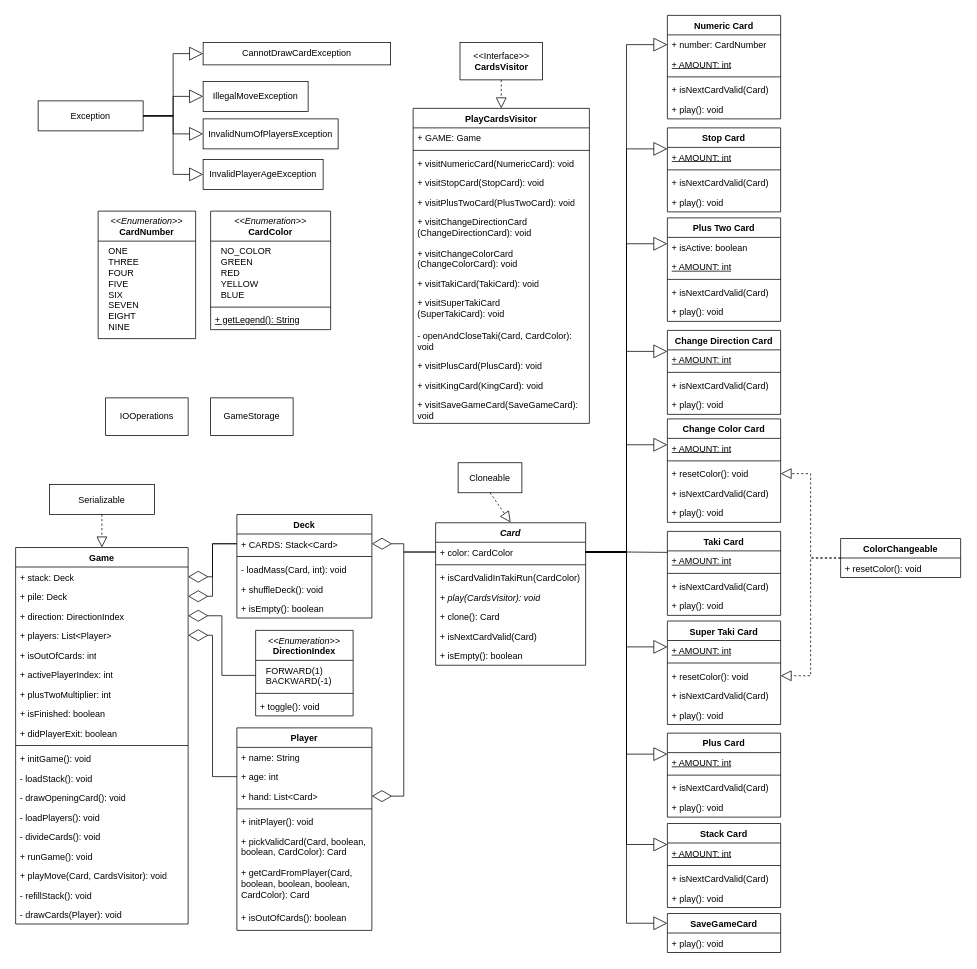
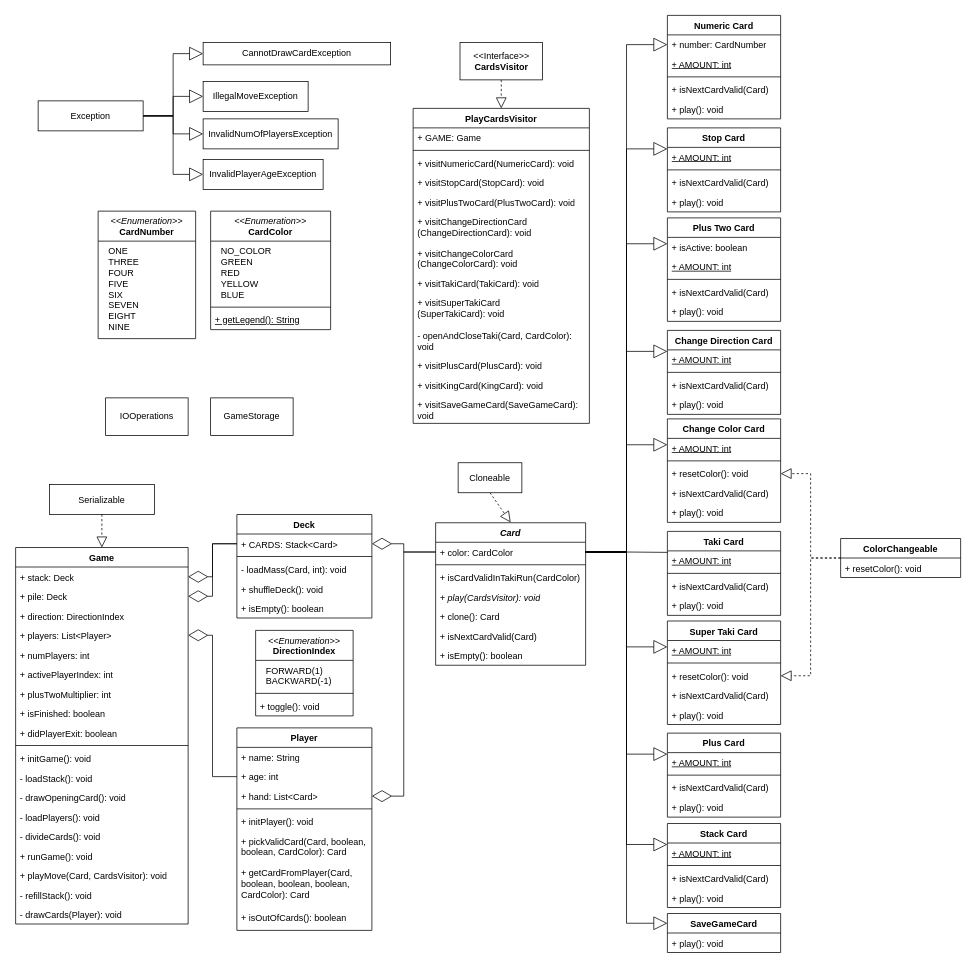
edge "FORWARD(1) BACKWARD(-1)" -> "+ direction: DirectionIndex": removed
node "+ isOutOfCards: int": label "+ isOutOfCards: int" -> "+ numPlayers: int"
